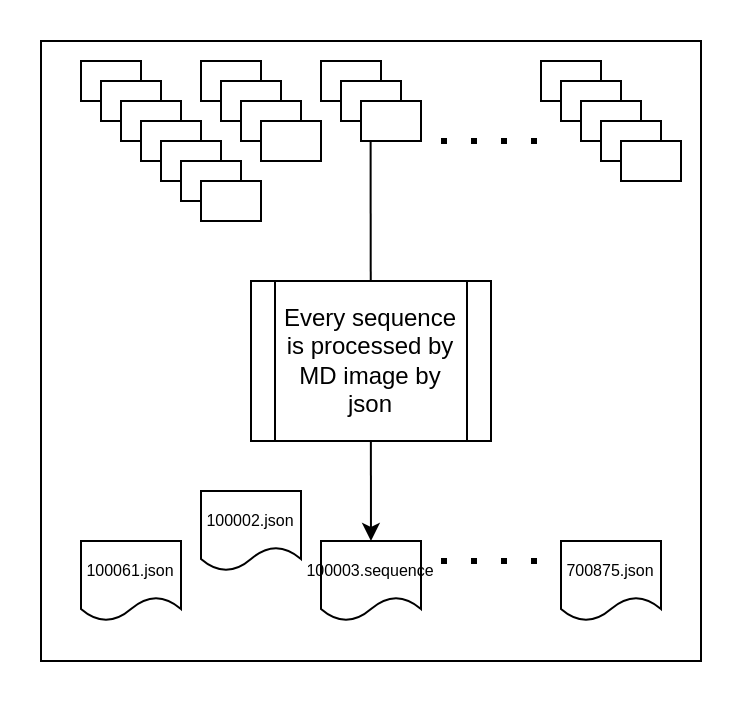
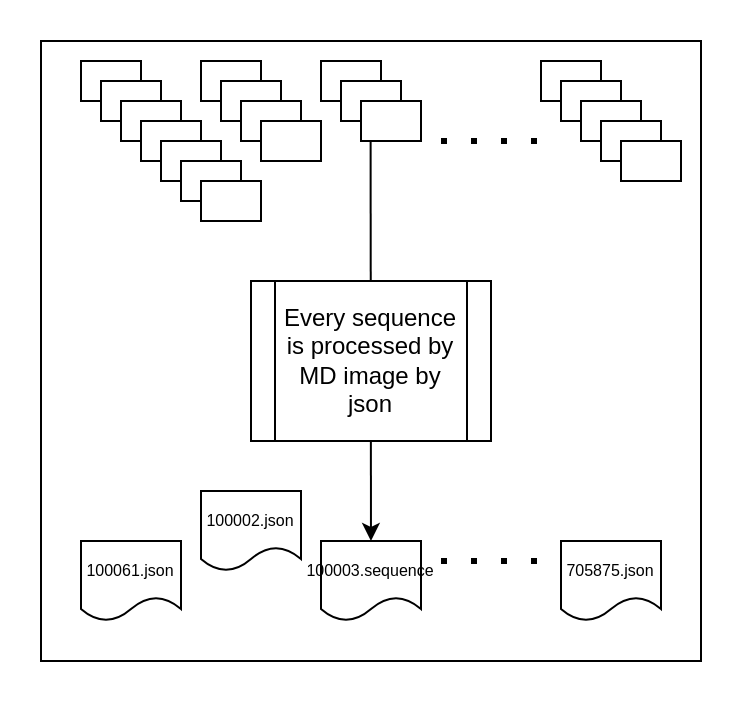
node "700875.json": label "700875.json" -> "705875.json"
